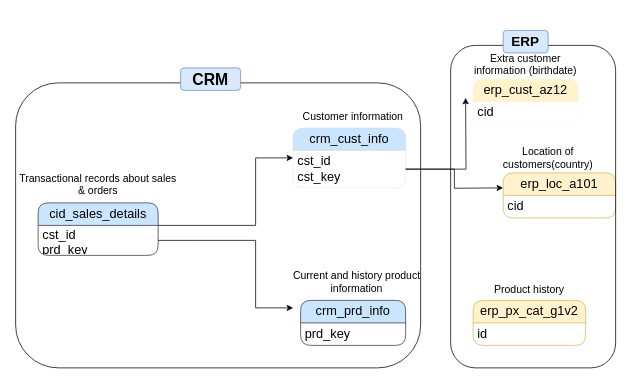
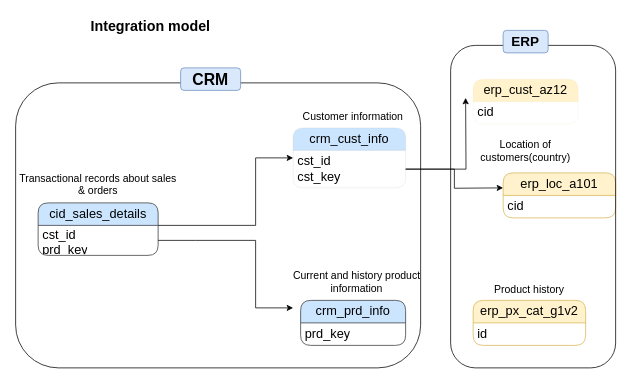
node "Integration model": added
node "Extra customer information (birthdate)": removed
node "Location of customers(country)": moved (548, 158) -> (525, 150)
